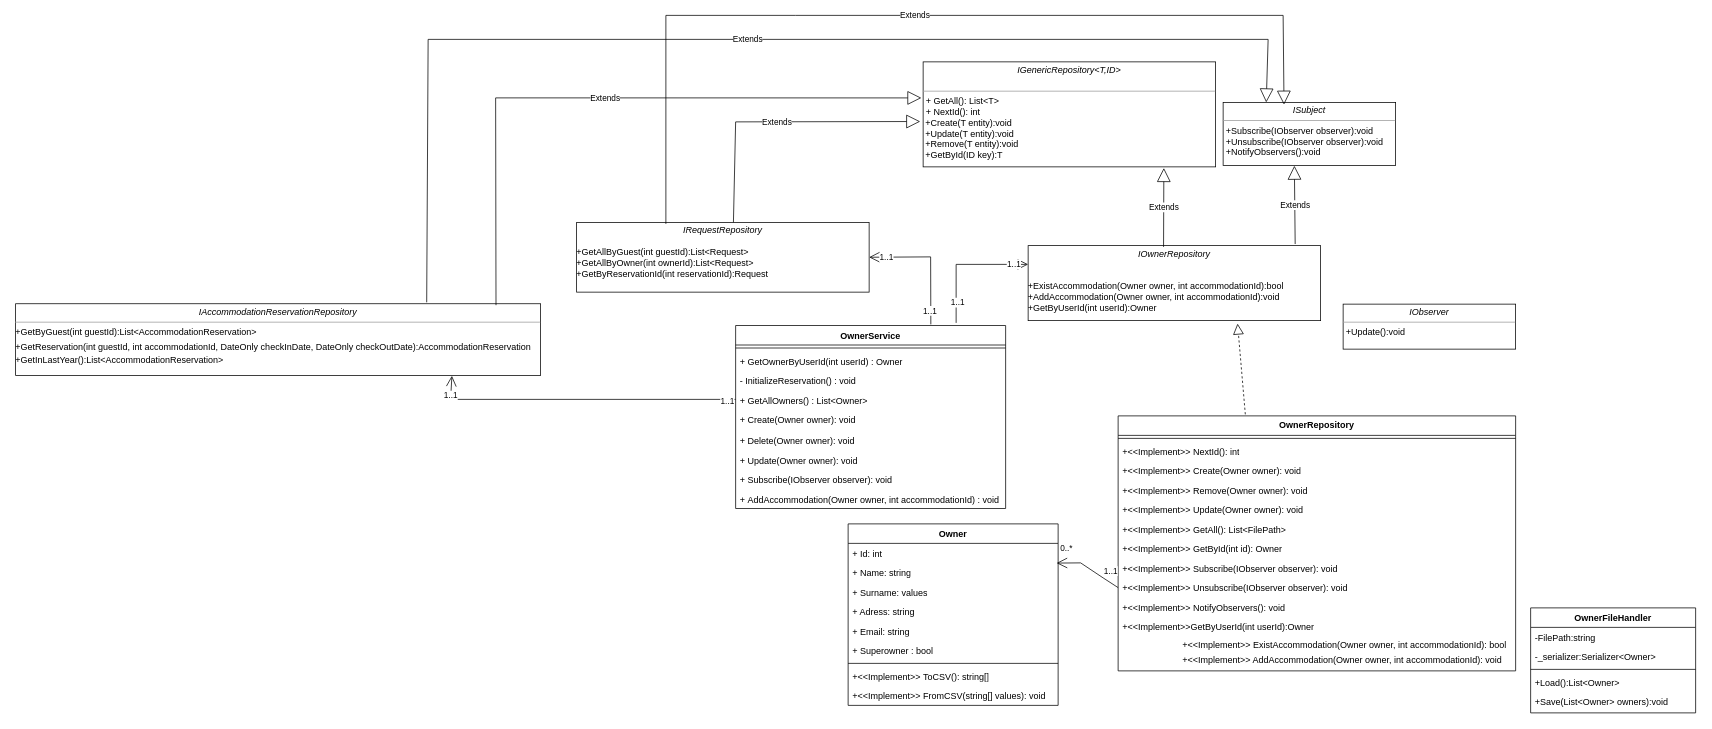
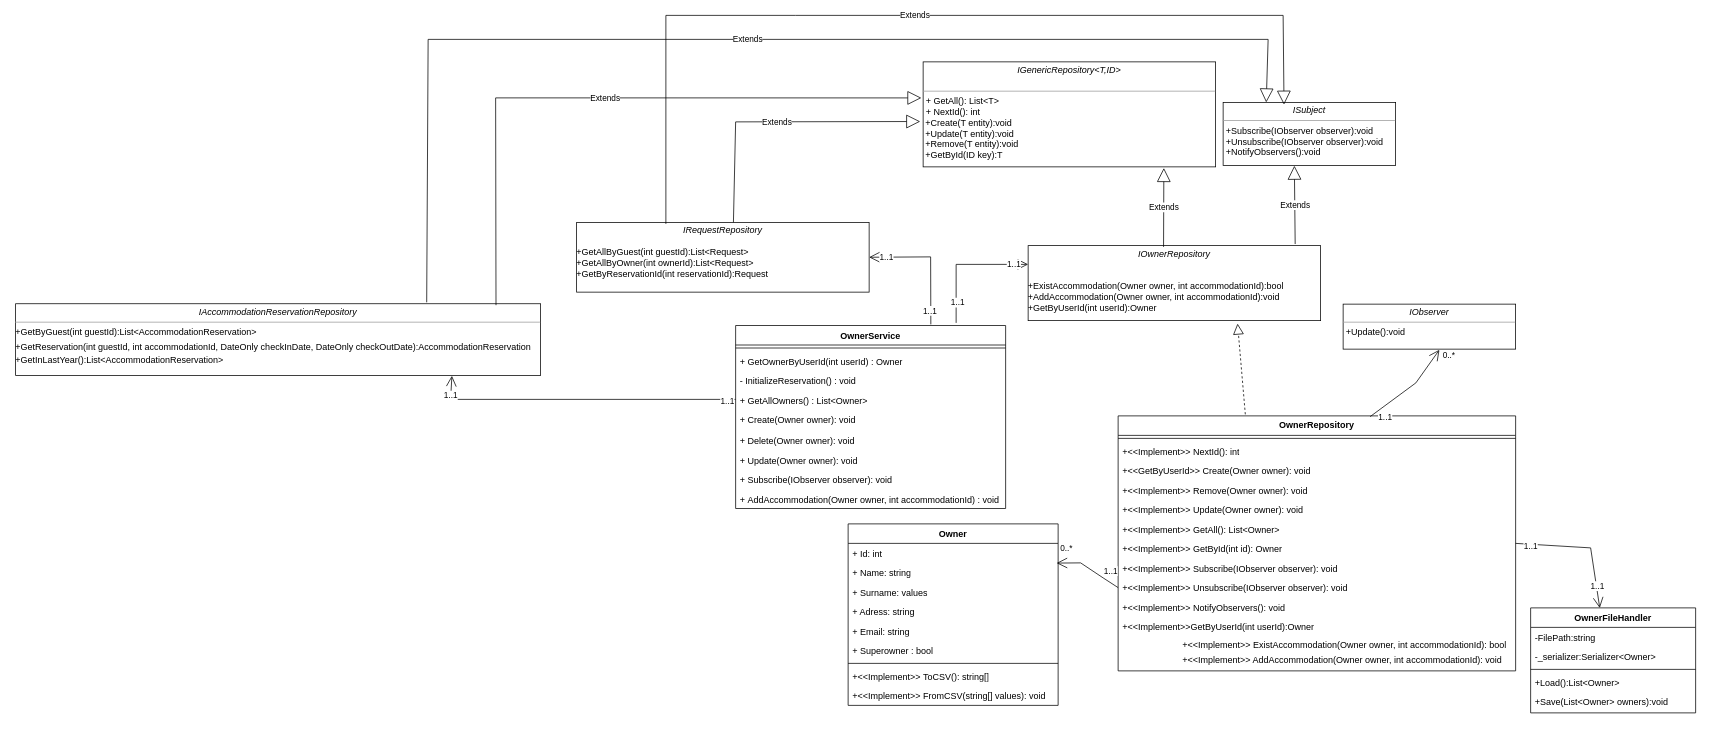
edge "OwnerRepository" -> "IObserver +Update():void": added, labels "1..1", "0..*"
node "+<<Implement>> Create(Owner owner): void": label "+<<Implement>> Create(Owner owner): void" -> "+<<GetByUserId>> Create(Owner owner): void"
node "+<<Implement>> GetAll(): List<FilePath>": label "+<<Implement>> GetAll(): List<FilePath>" -> "+<<Implement>> GetAll(): List<Owner>"
edge "OwnerRepository" -> "OwnerFileHandler": added, labels "1..1", "1..1"
